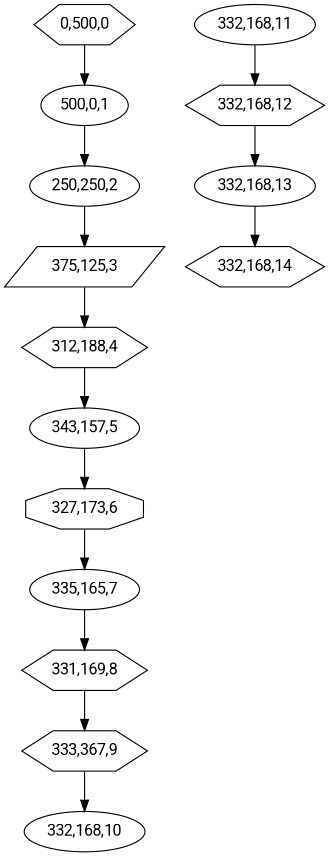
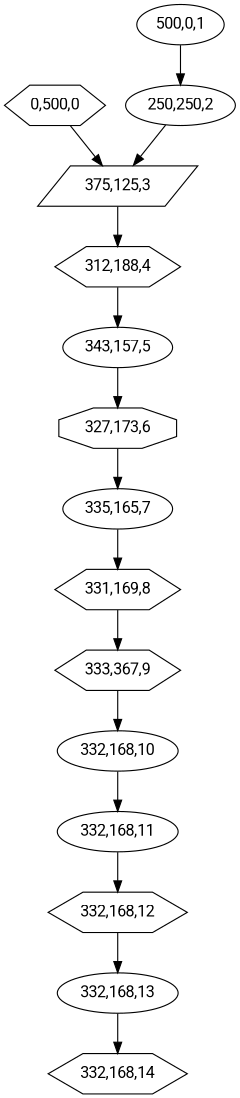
edge "0,500,0" -> "500,0,1": now "0,500,0" -> "375,125,3"
edge "332,168,10" -> "332,168,11": added
